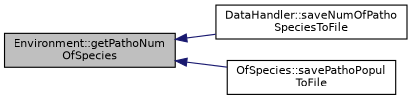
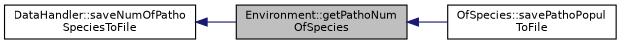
edge "DataHandler::saveNumOfPatho SpeciesToFile" -> "Environment::getPathoNum OfSpecies": reversed
